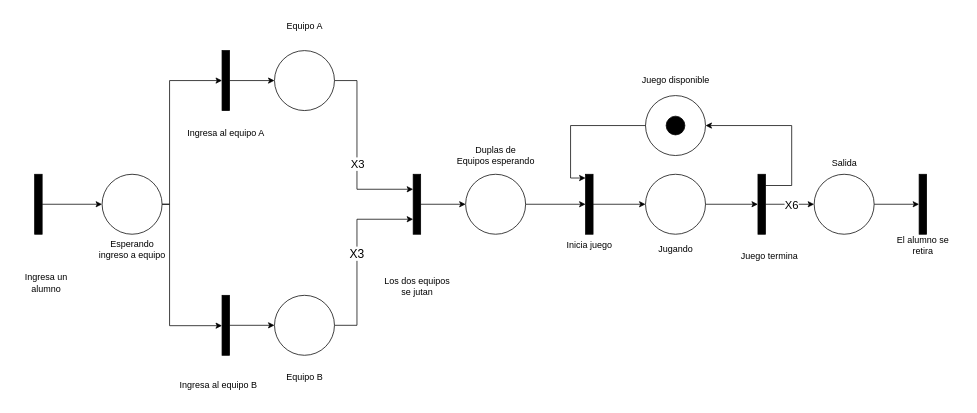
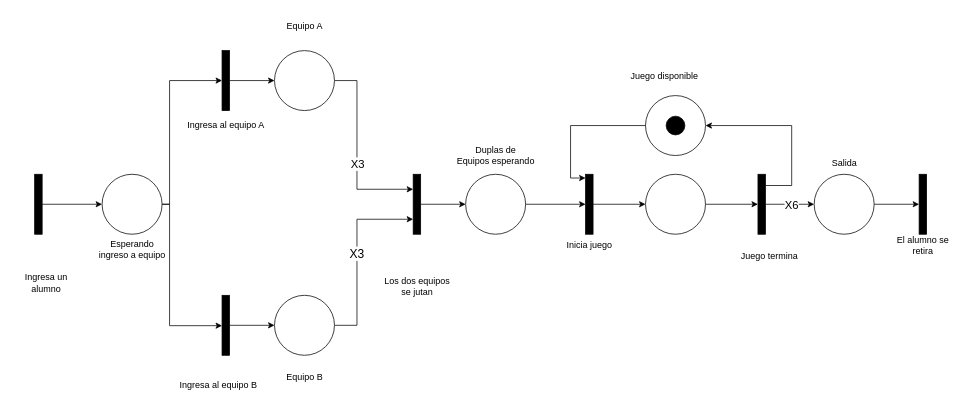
node "Juego disponible": moved (675, 81) -> (664, 77)
node "Ingresa al equipo A": moved (225, 133) -> (225, 126)
node "Jugando": removed
